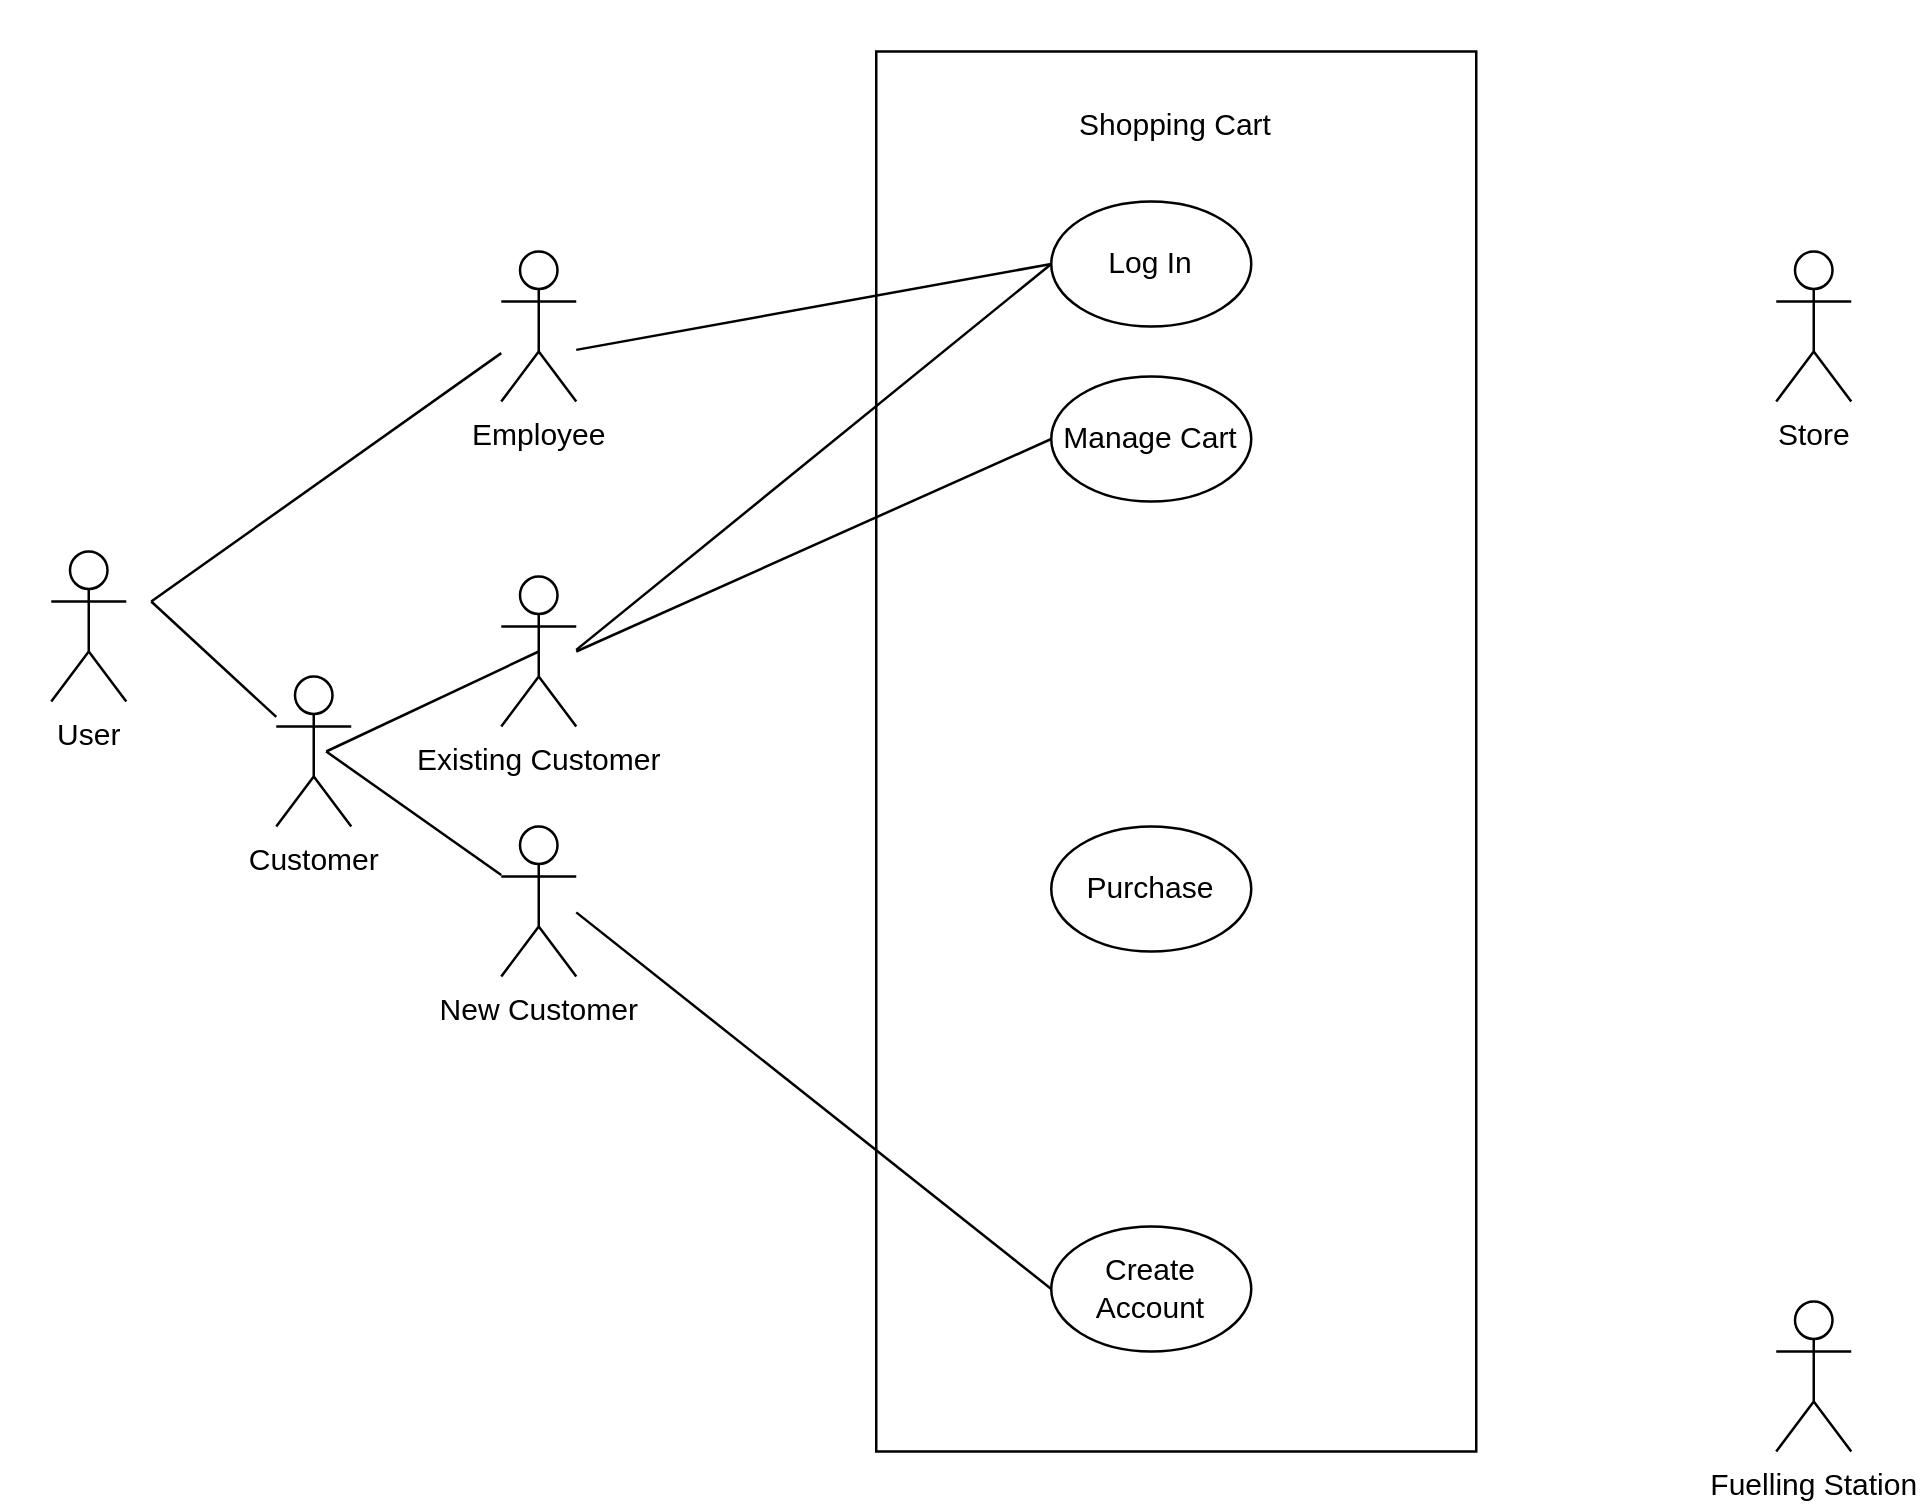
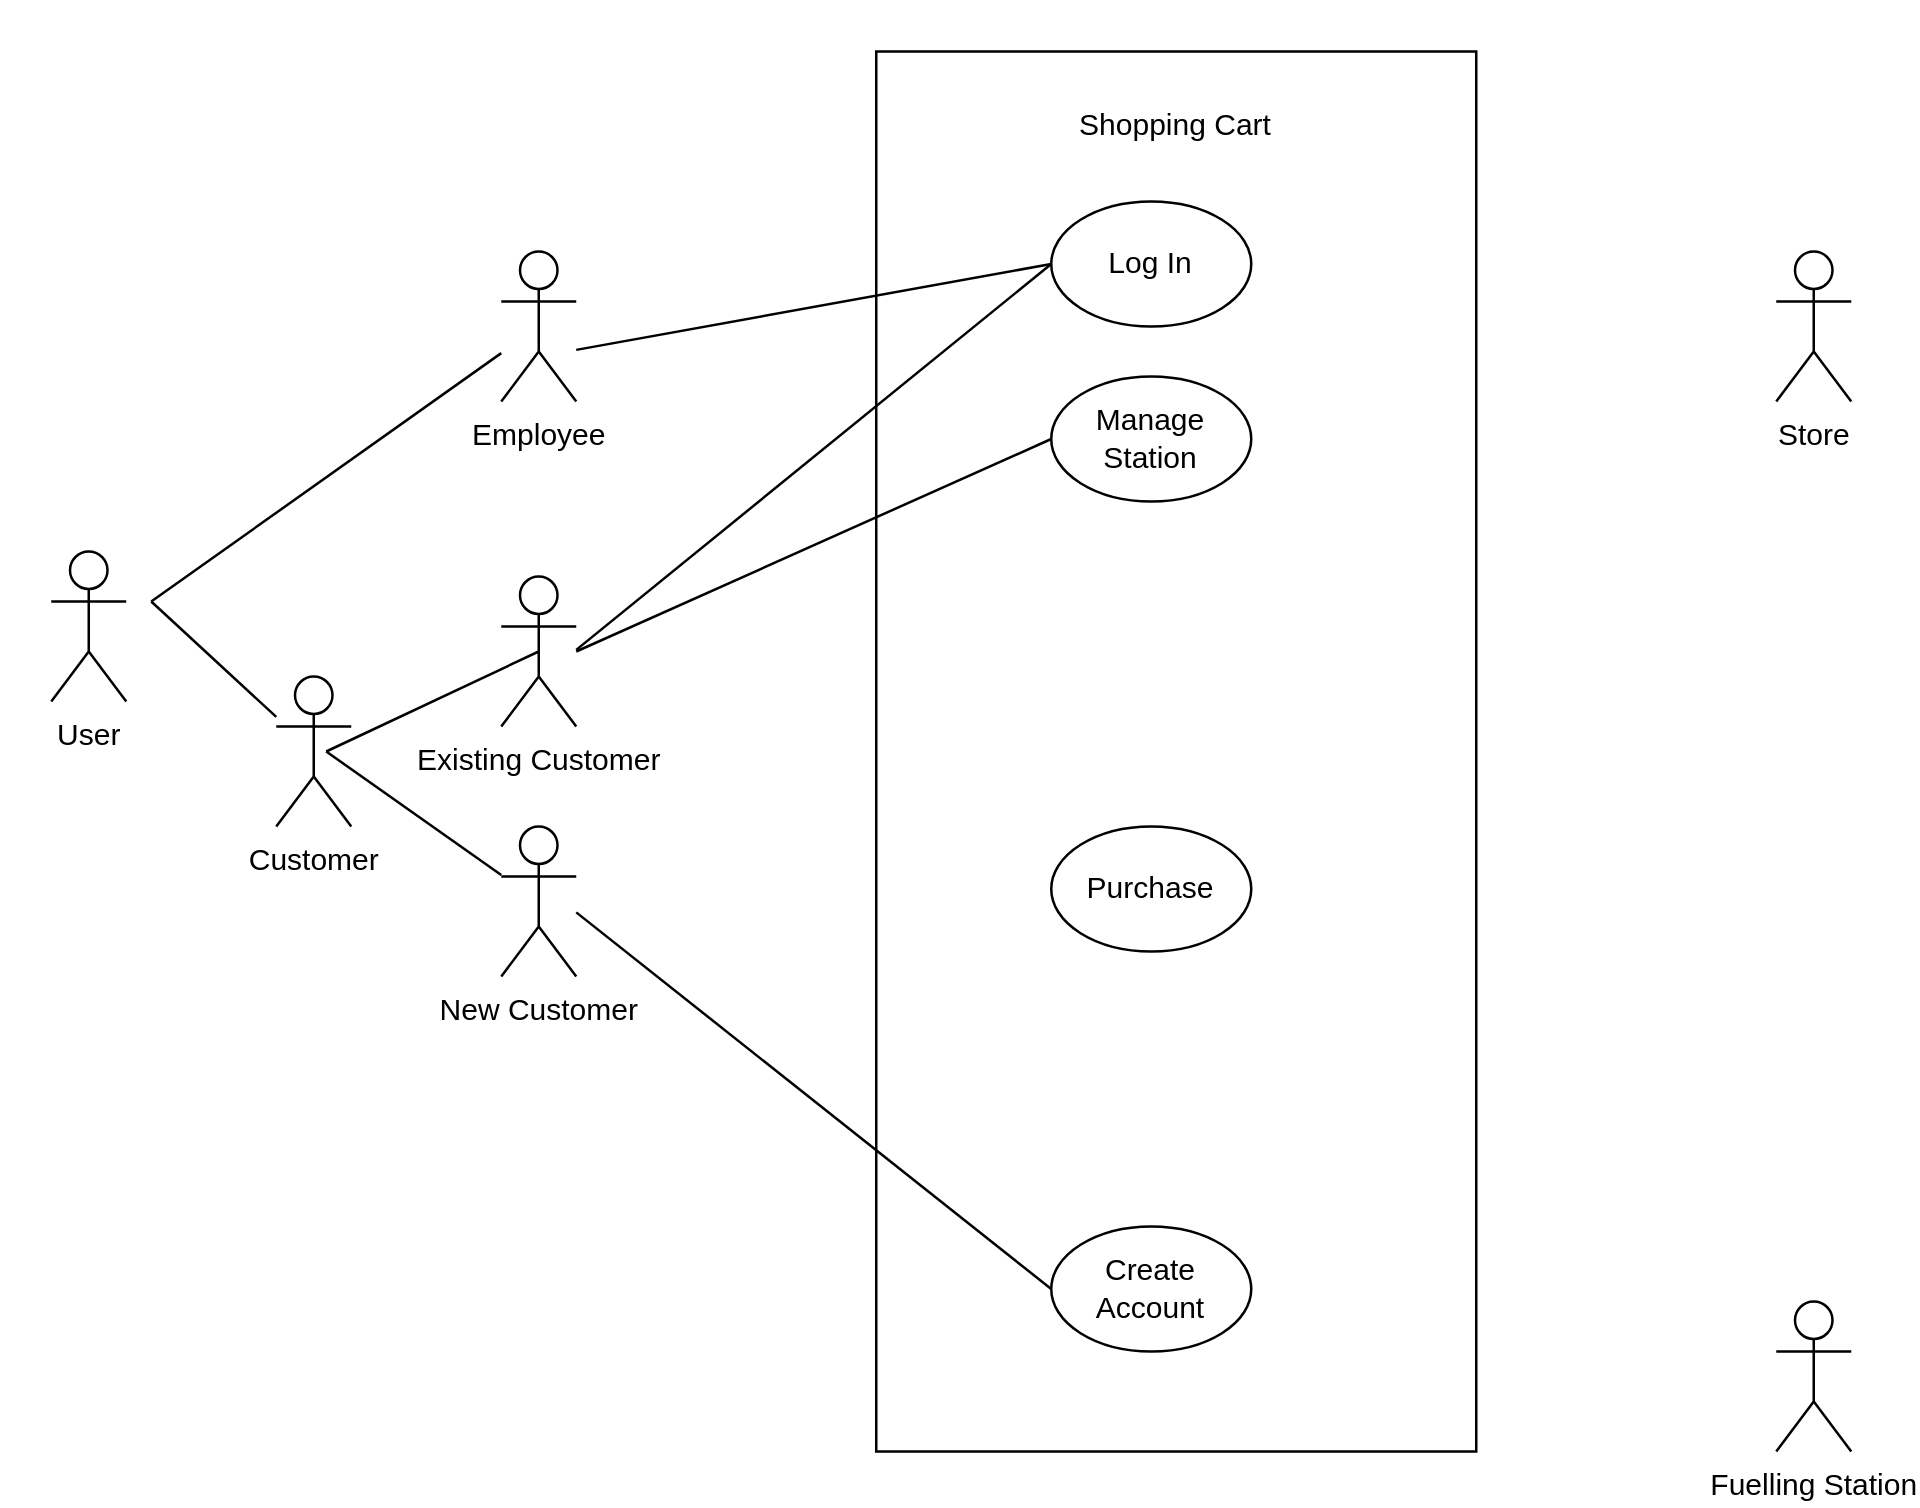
node "Manage Cart": label "Manage Cart" -> "Manage Station"
